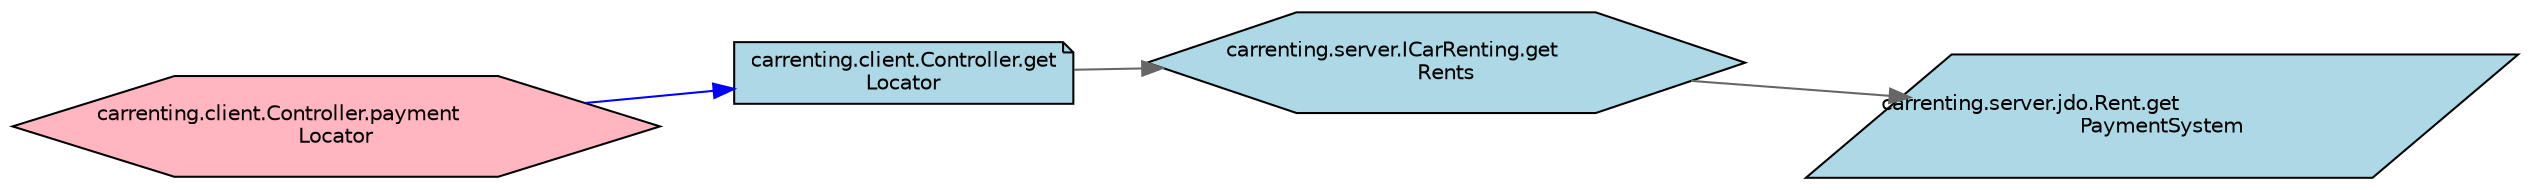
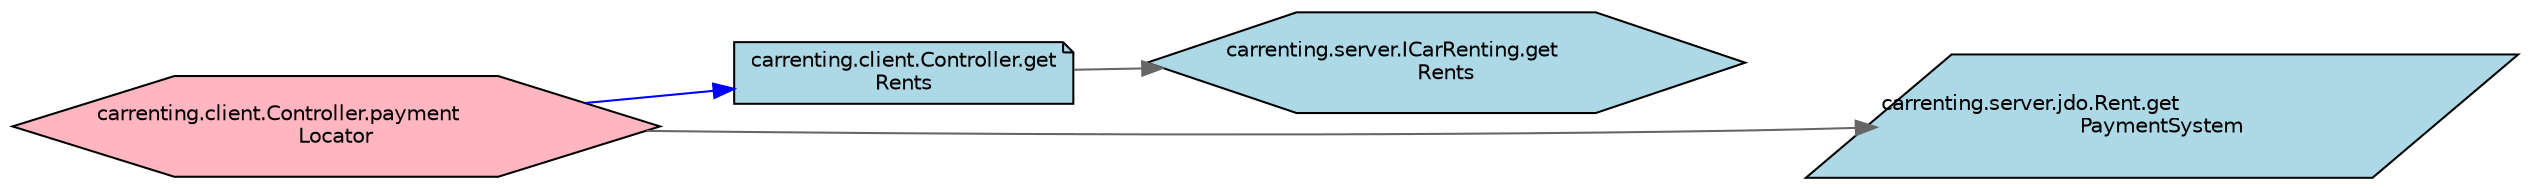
node "carrenting.client.Controller.get Locator": label "carrenting.client.Controller.get Locator" -> "carrenting.client.Controller.get Rents"
edge "carrenting.server.ICarRenting.get Rents" -> "carrenting.server.jdo.Rent.get PaymentSystem": now "carrenting.client.Controller.payment Locator" -> "carrenting.server.jdo.Rent.get PaymentSystem"
